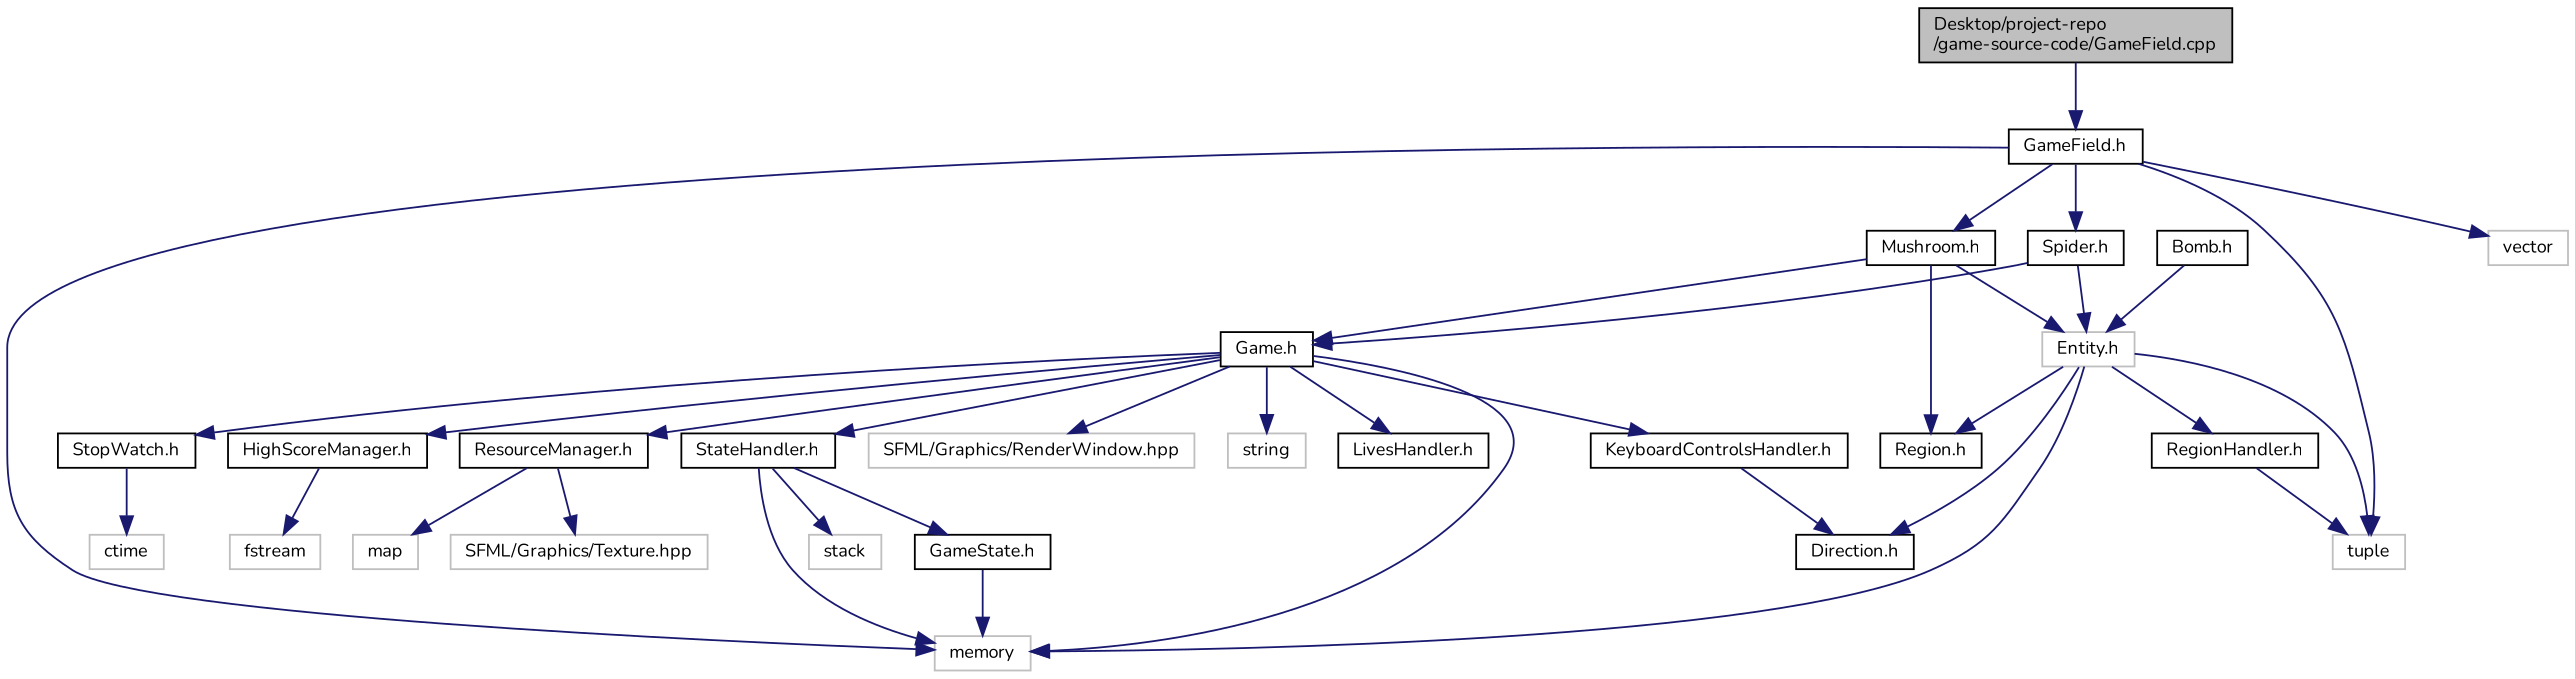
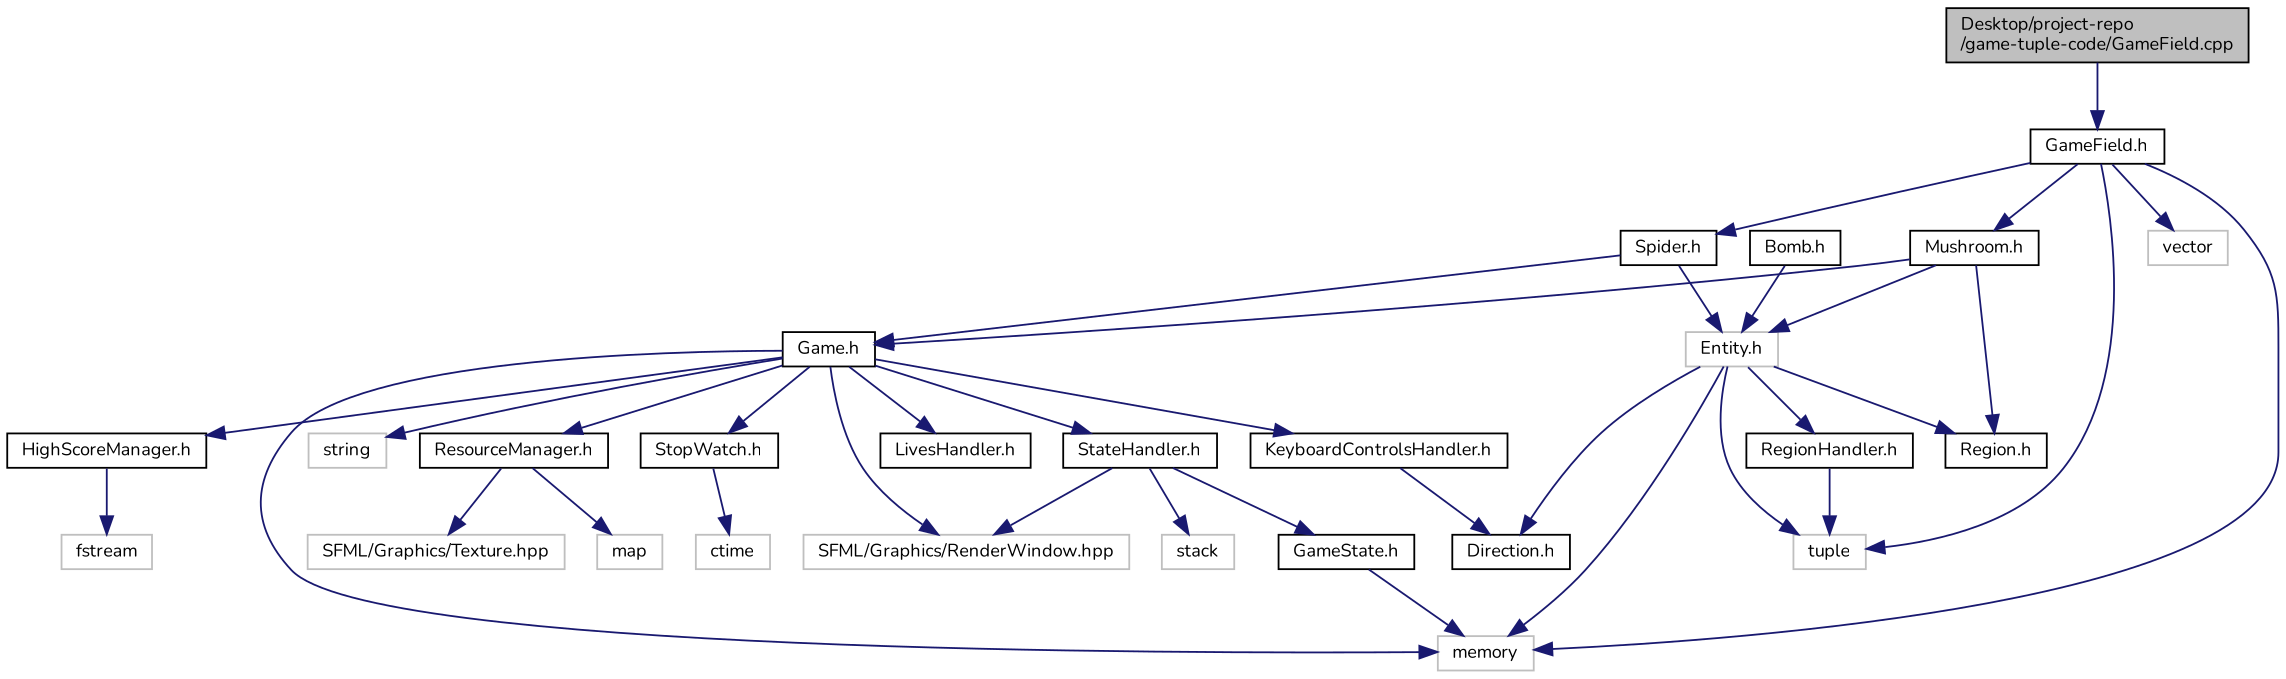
node "Desktop/project-repo /game-source-code/GameField.cpp": label "Desktop/project-repo /game-source-code/GameField.cpp" -> "Desktop/project-repo /game-tuple-code/GameField.cpp"
edge "StateHandler.h" -> "memory": now "StateHandler.h" -> "SFML/Graphics/RenderWindow.hpp"
